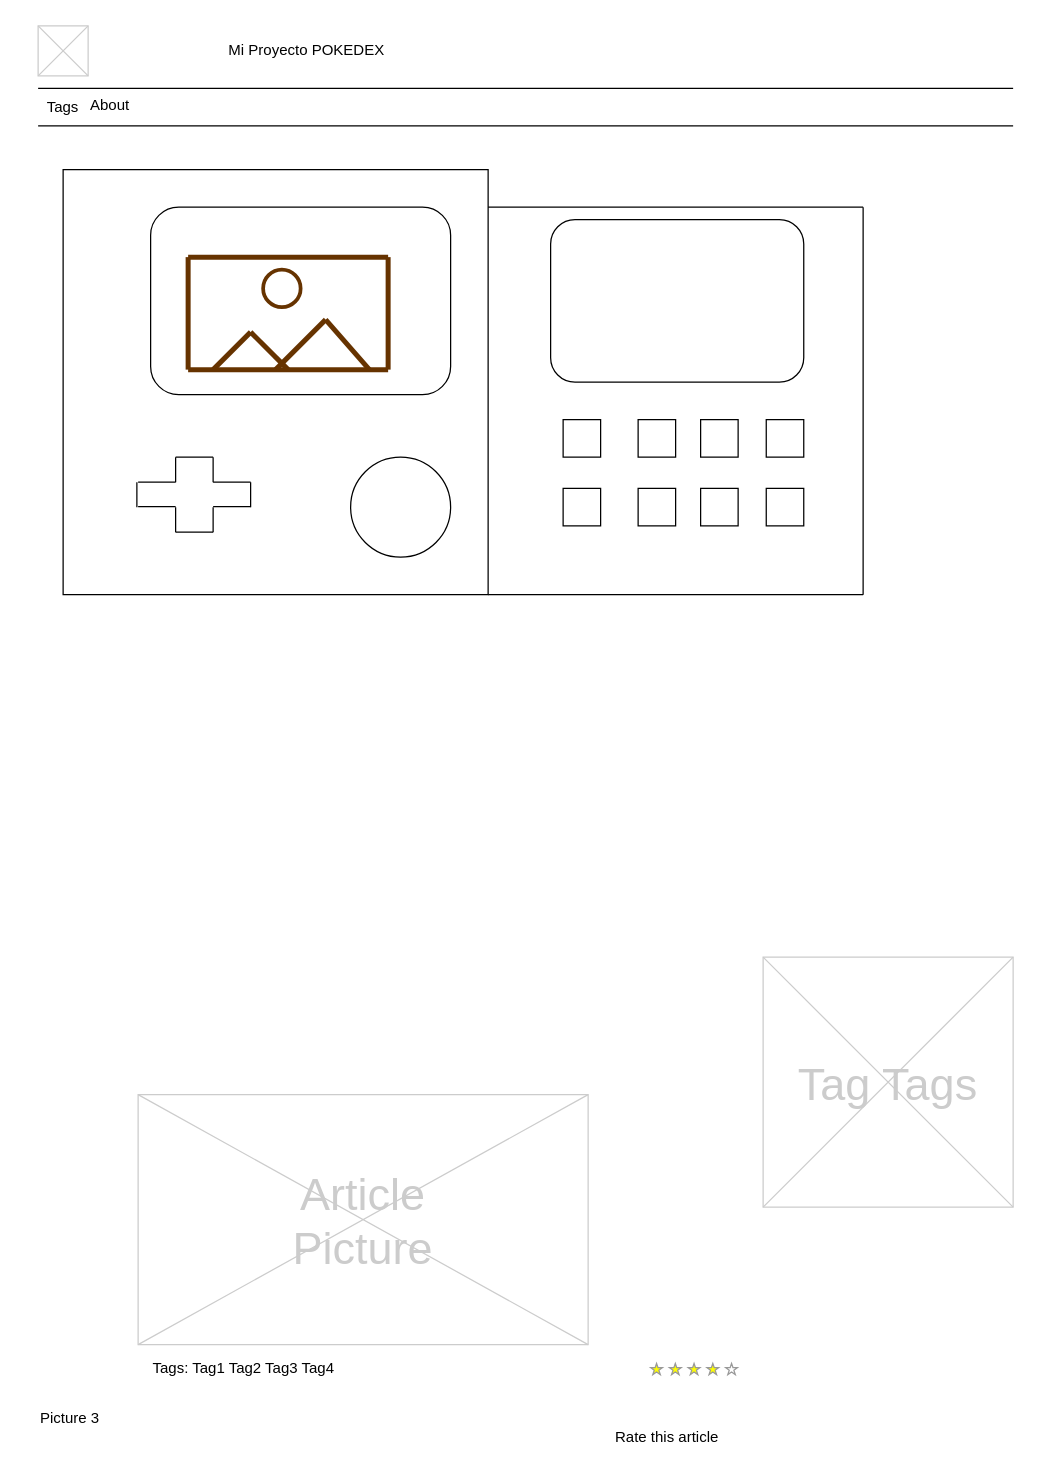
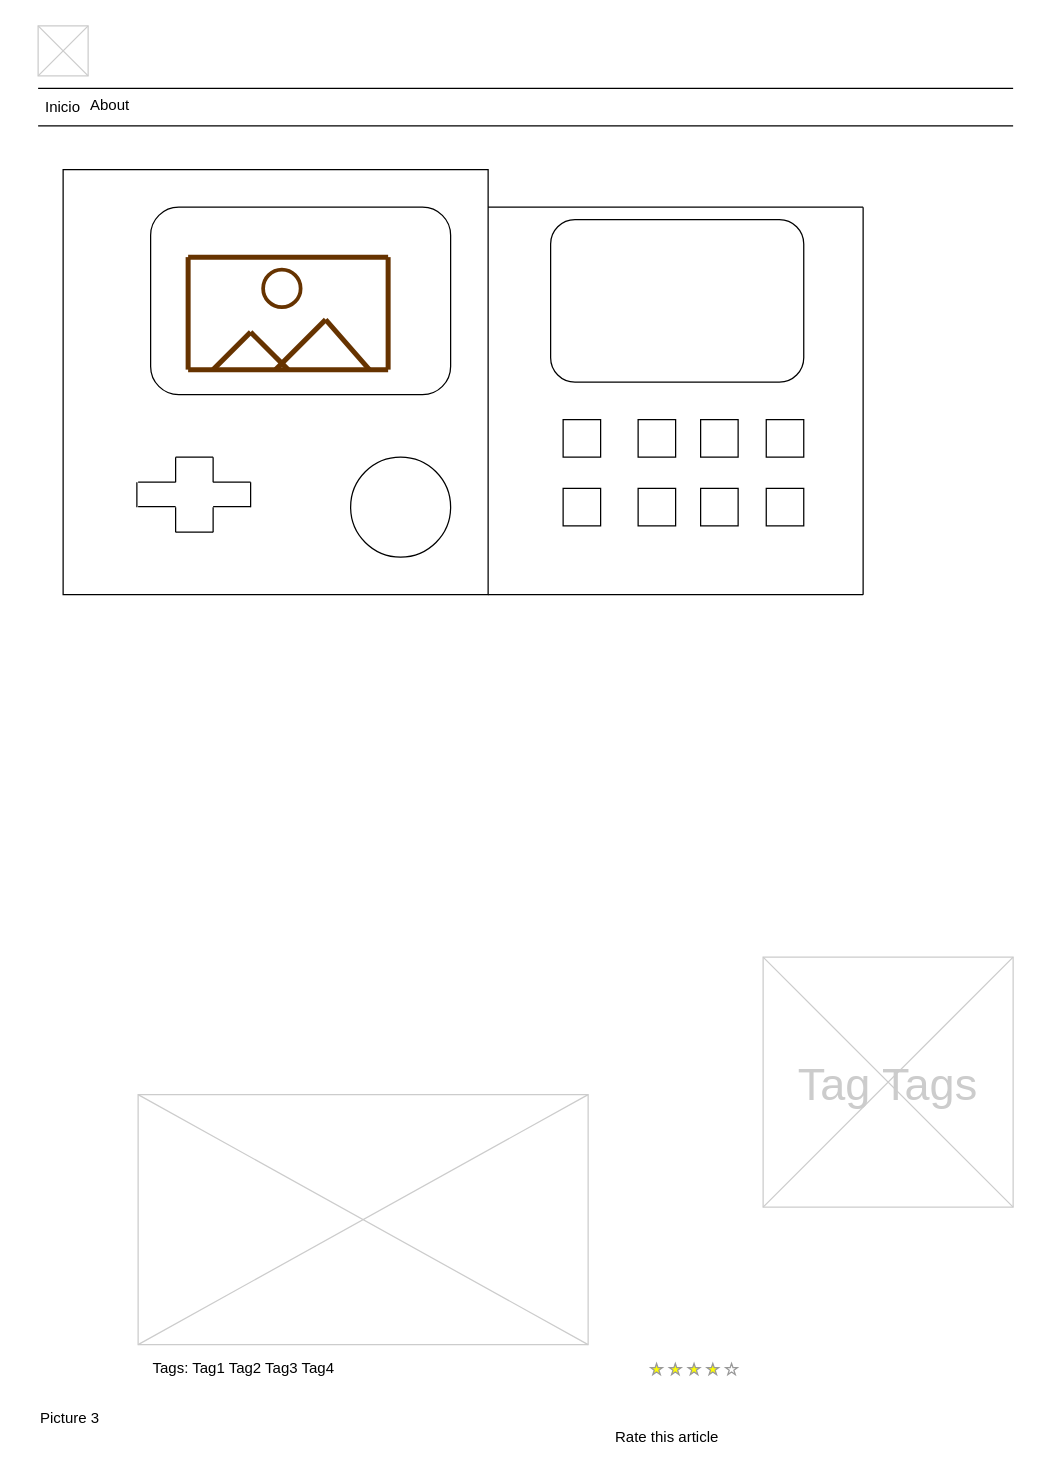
node "Mi Proyecto POKEDEX": removed
node "Tags": label "Tags" -> "Inicio"
node "Article Picture": removed
